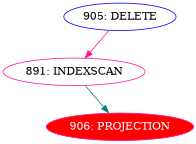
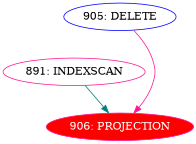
edge "905: DELETE" -> "891: INDEXSCAN": now "905: DELETE" -> "906: PROJECTION"
